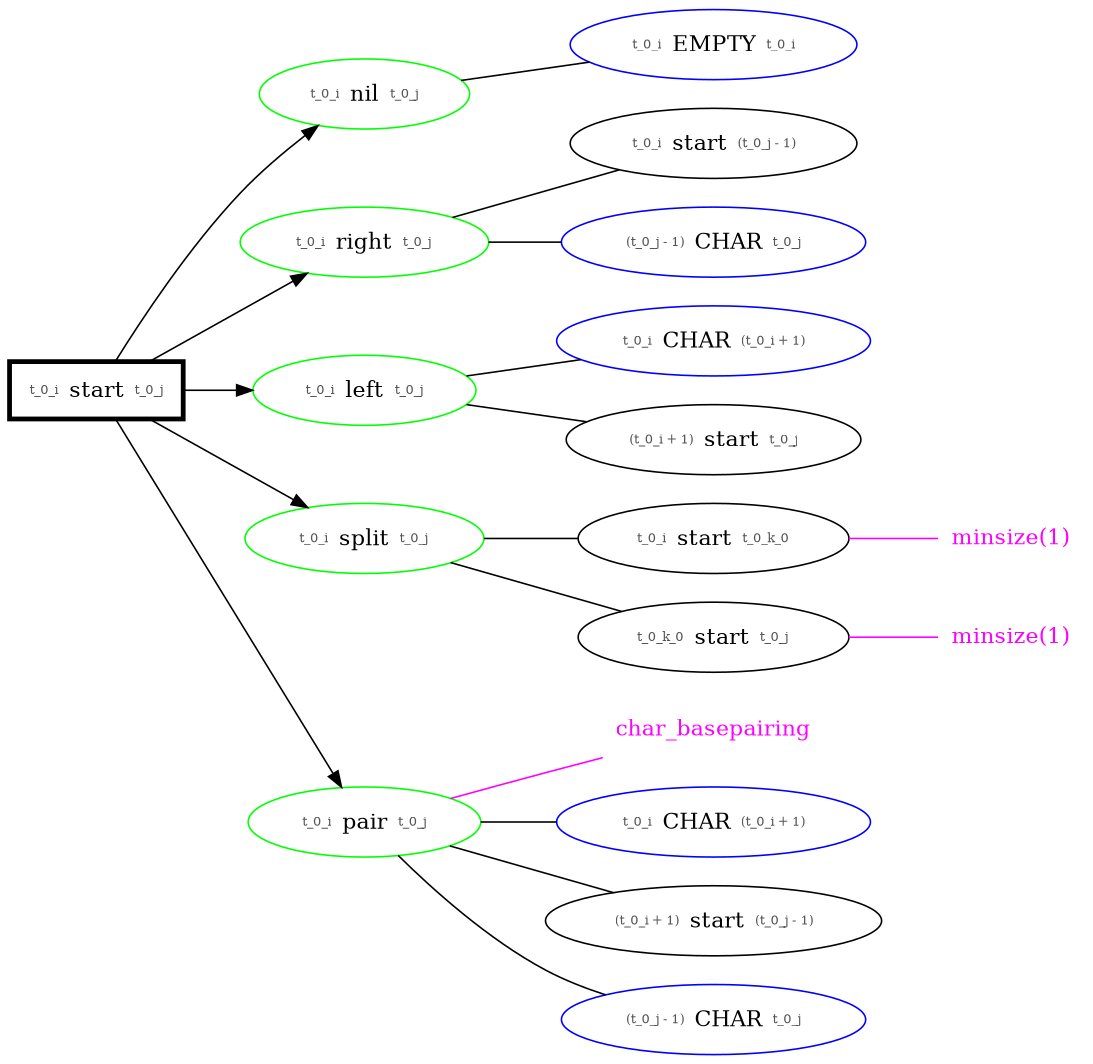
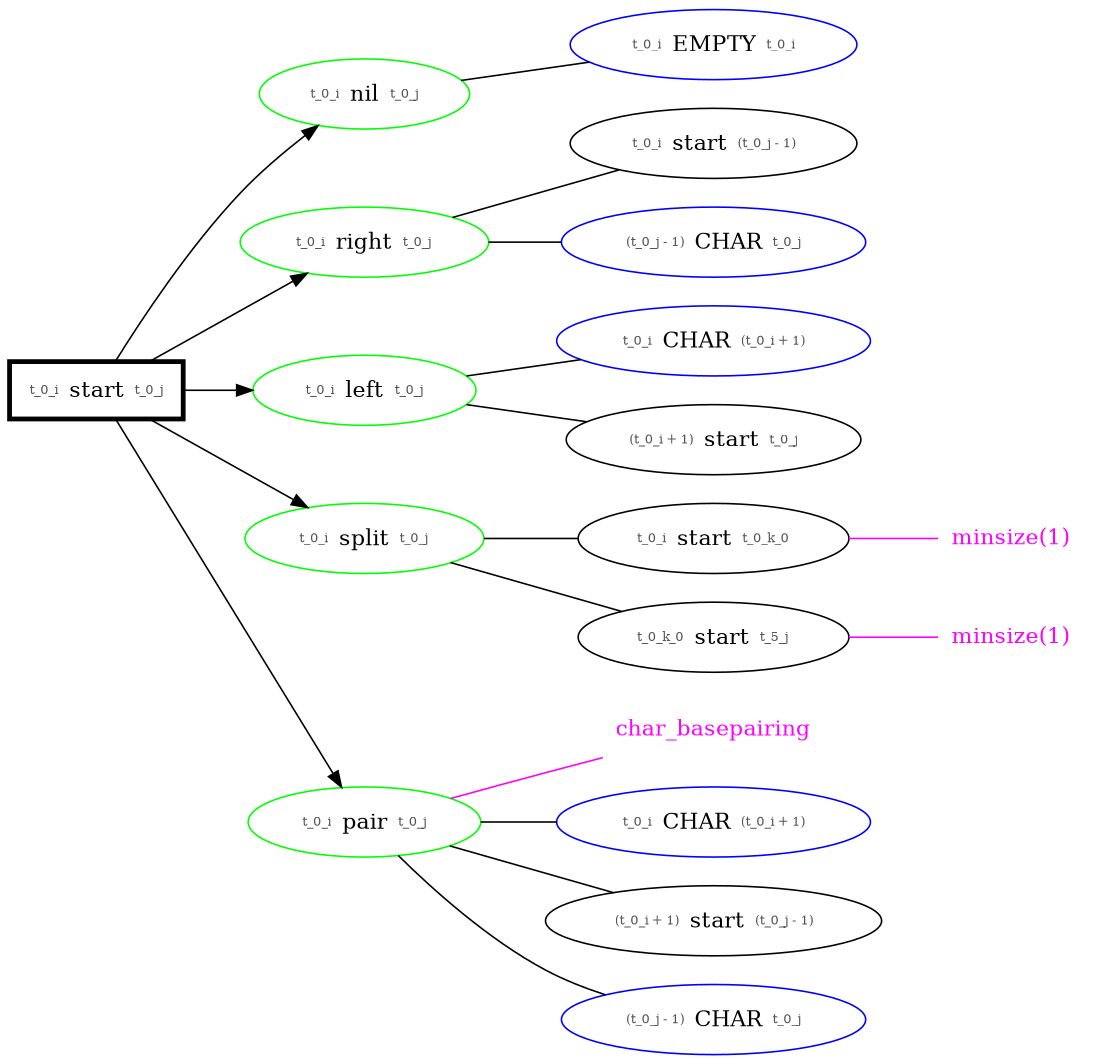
node "t_0_k_0": text "t_0_j" -> "t_5_j"
